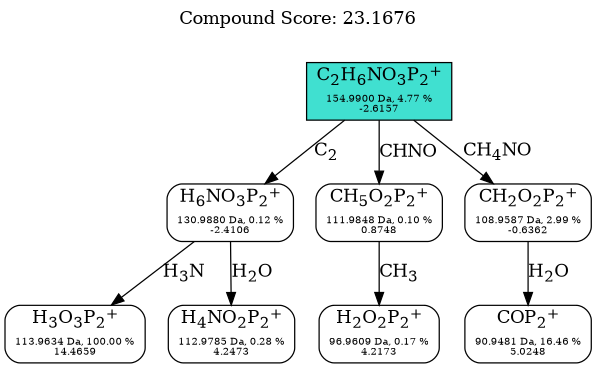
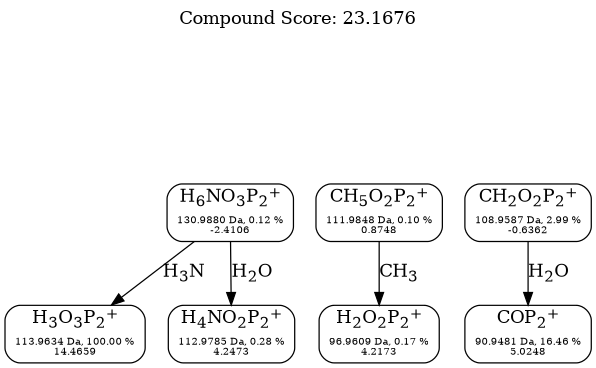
node "C": removed
